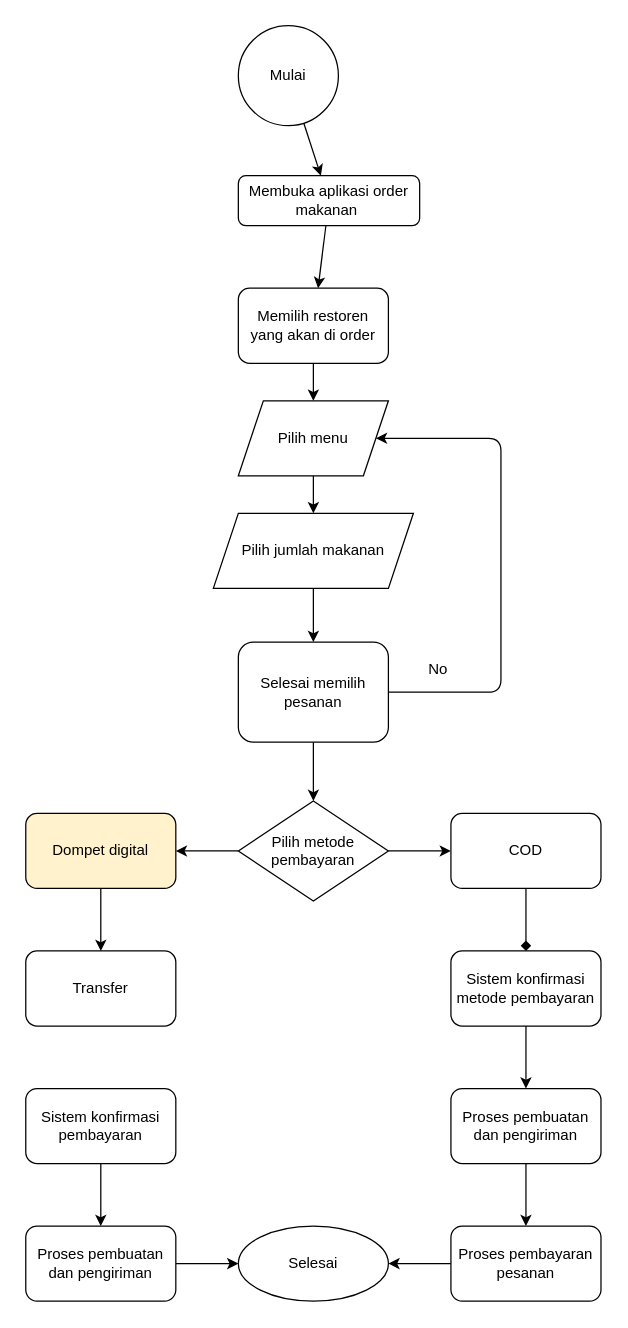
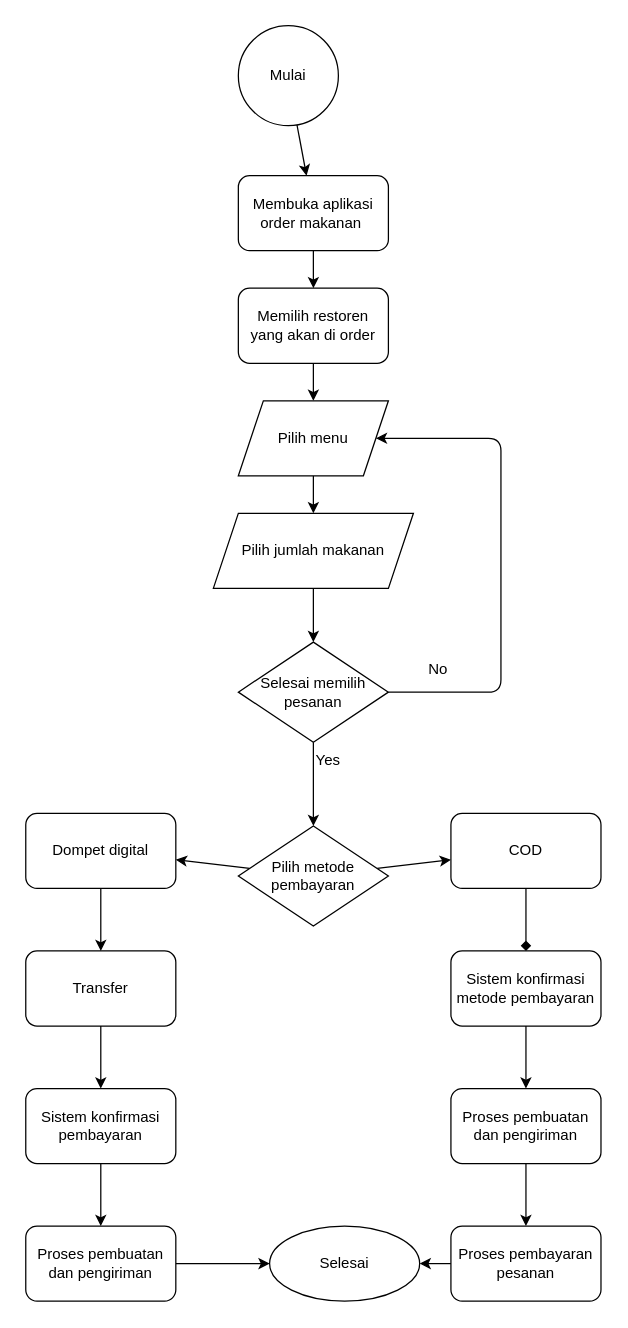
node "Membuka aplikasi order makanan": size 181x50 -> 150x75
node "Selesai memilih pesanan": shape rounded rectangle -> diamond
node "Yes": added
node "Dompet digital": fillcolor #fff2cc -> #ffffff
node "Pilih metode pembayaran": moved (313, 851) -> (313, 876)
edge "Transfer" -> "Sistem konfirmasi pembayaran": added
node "Selesai": moved (313, 1263) -> (344, 1263)
